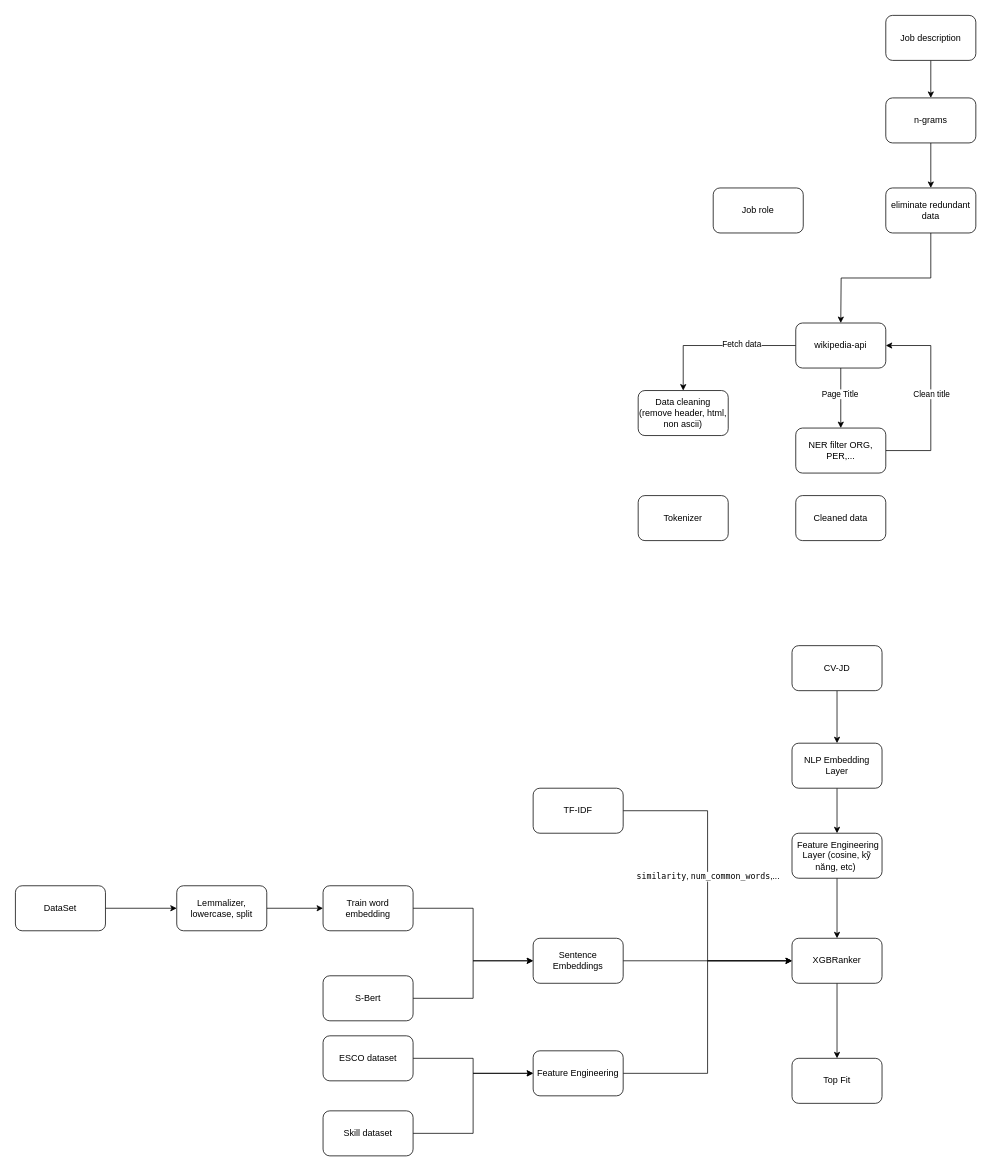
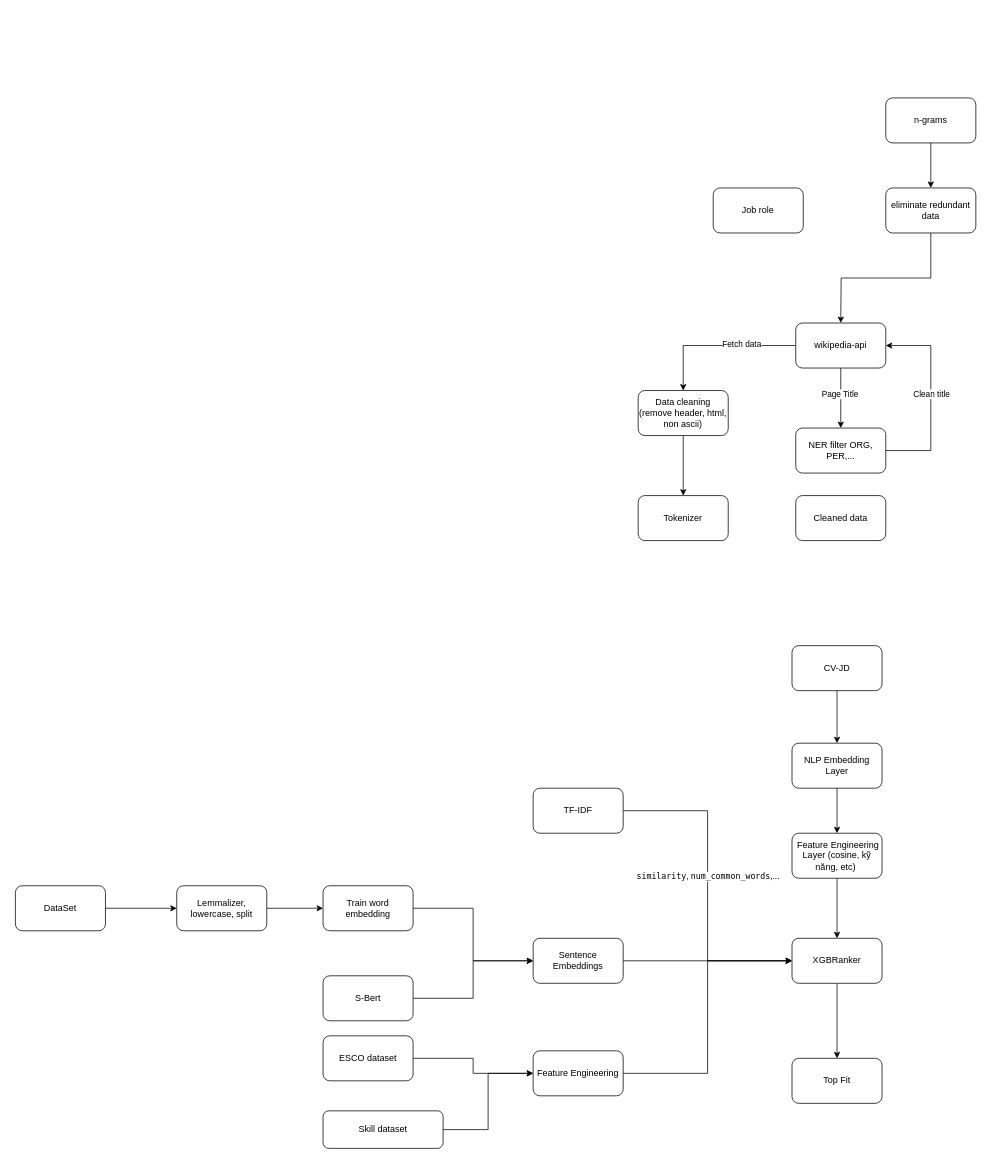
node "Job description": removed
edge "Job description" -> "n-grams": removed
edge "Data cleaning (remove header, html, non ascii)" -> "Tokenizer": added
node "Skill dataset": size 90x45 -> 120x38
